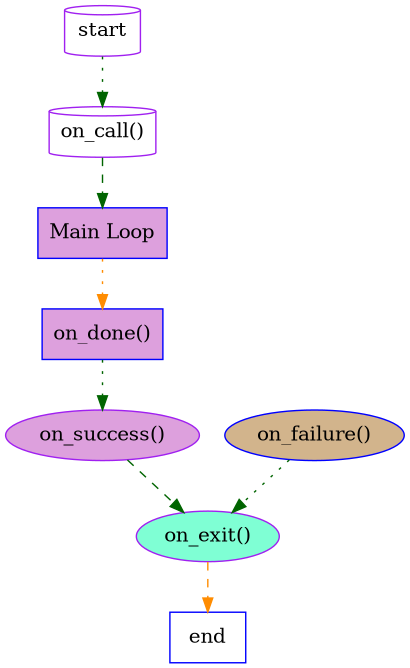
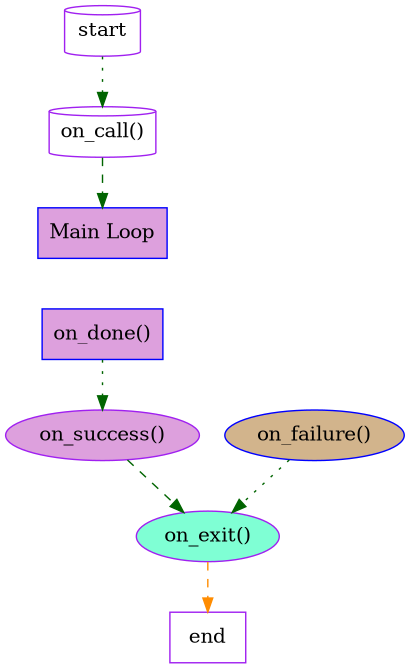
edge "Main Loop" -> "on_done()": removed
node "end": color blue -> purple
